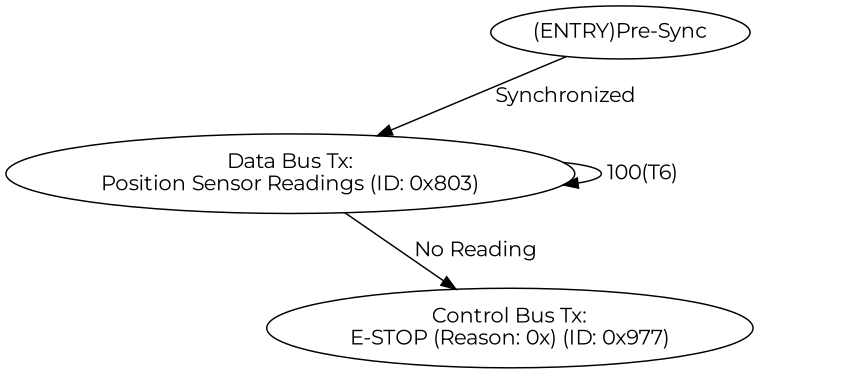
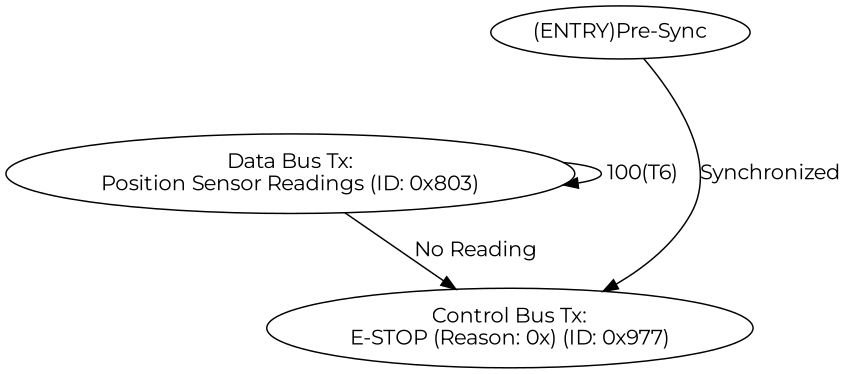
edge "(ENTRY)Pre-Sync" -> "Data Bus Tx: Position Sensor Readings (ID: 0x803)": now "(ENTRY)Pre-Sync" -> "Control Bus Tx: E-STOP (Reason: 0x) (ID: 0x977)"
